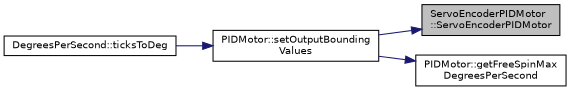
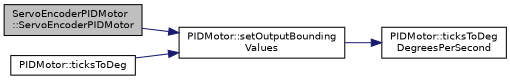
edge "PIDMotor::setOutputBounding Values" -> "ServoEncoderPIDMotor ::ServoEncoderPIDMotor": reversed
node "DegreesPerSecond::ticksToDeg": label "DegreesPerSecond::ticksToDeg" -> "PIDMotor::ticksToDeg"
node "PIDMotor::getFreeSpinMax DegreesPerSecond": label "PIDMotor::getFreeSpinMax DegreesPerSecond" -> "PIDMotor::ticksToDeg DegreesPerSecond"
